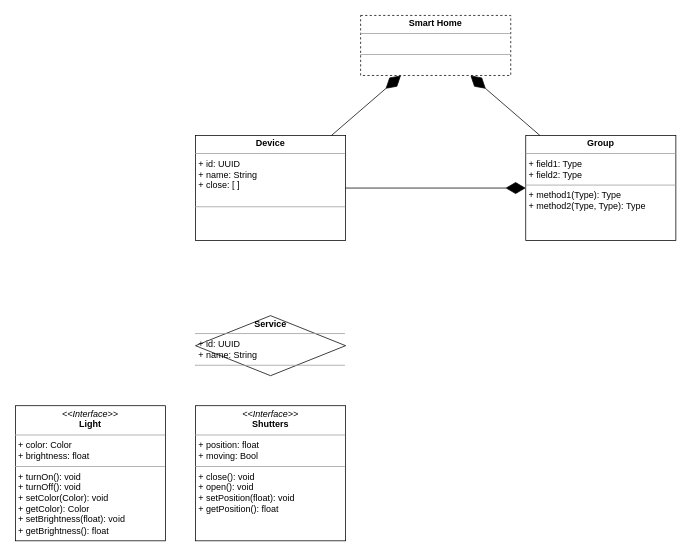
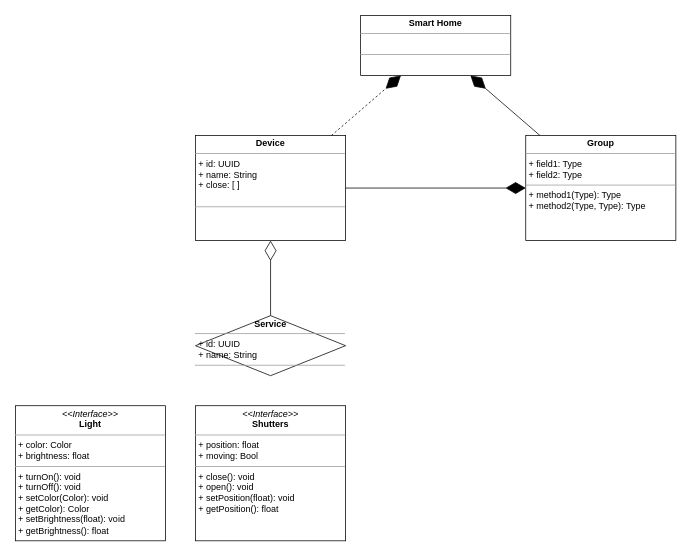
node "Smart Home": style dashed -> solid
edge "Device + id: UUID + name: String + close: [ ]" -> "Smart Home": style solid -> dashed
edge "Service + id: UUID + name: String" -> "Device + id: UUID + name: String + close: [ ]": added
